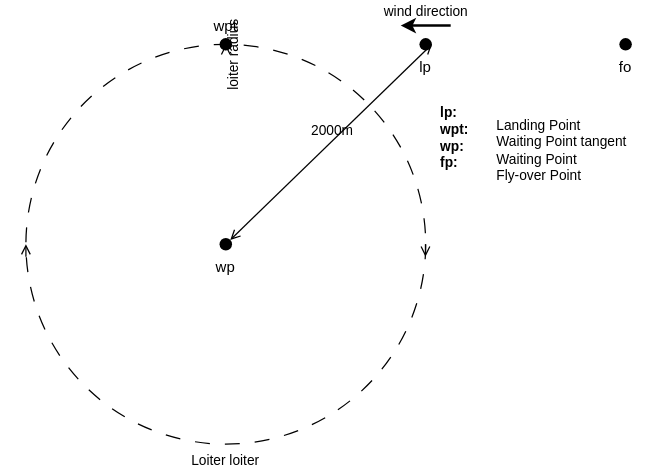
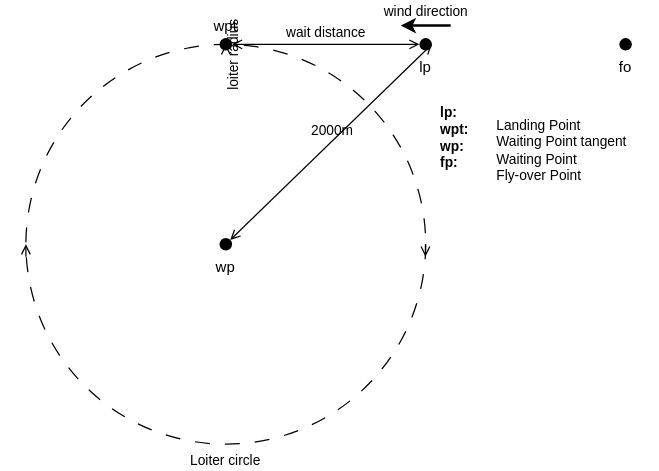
edge "wpt" -- "lp": added, label "wait distance"
node "Loiter loiter": label "Loiter loiter" -> "Loiter circle"
